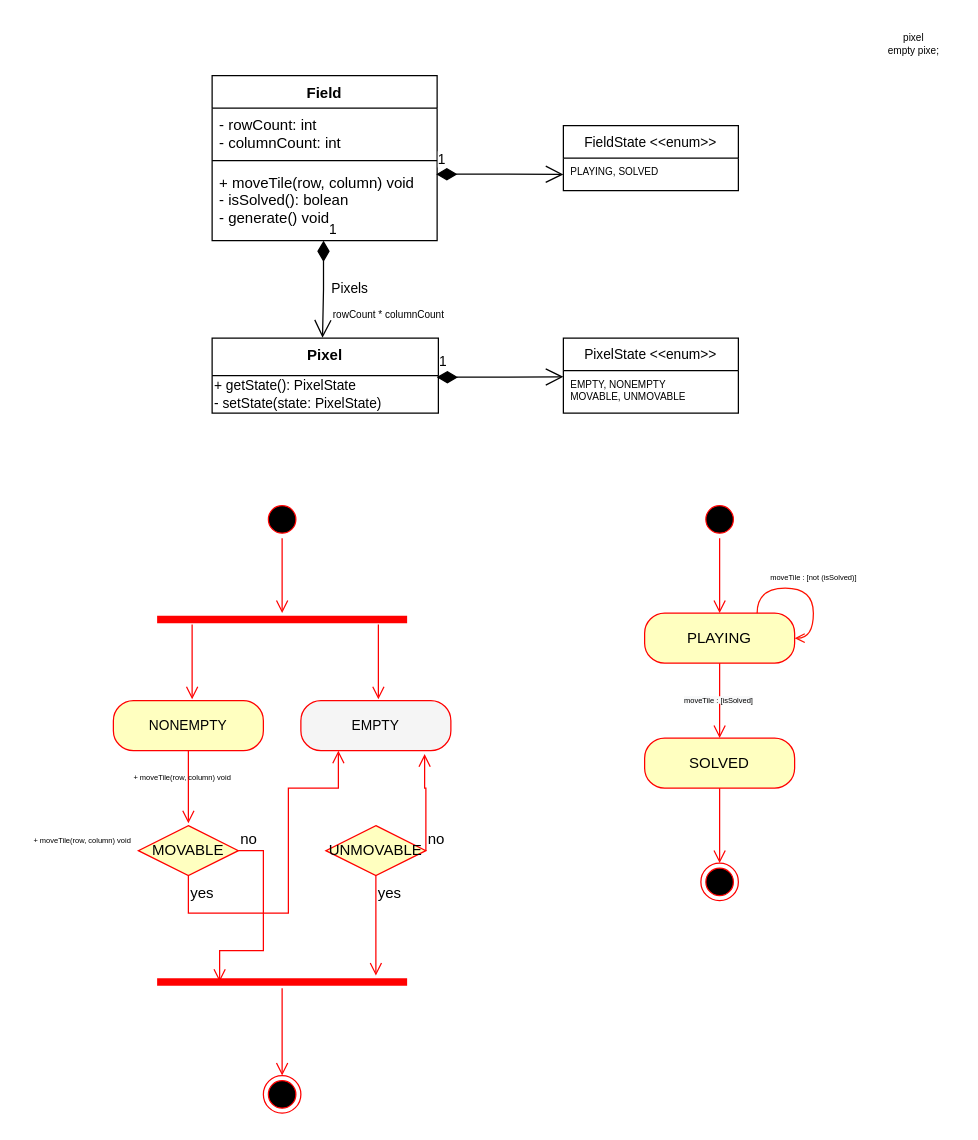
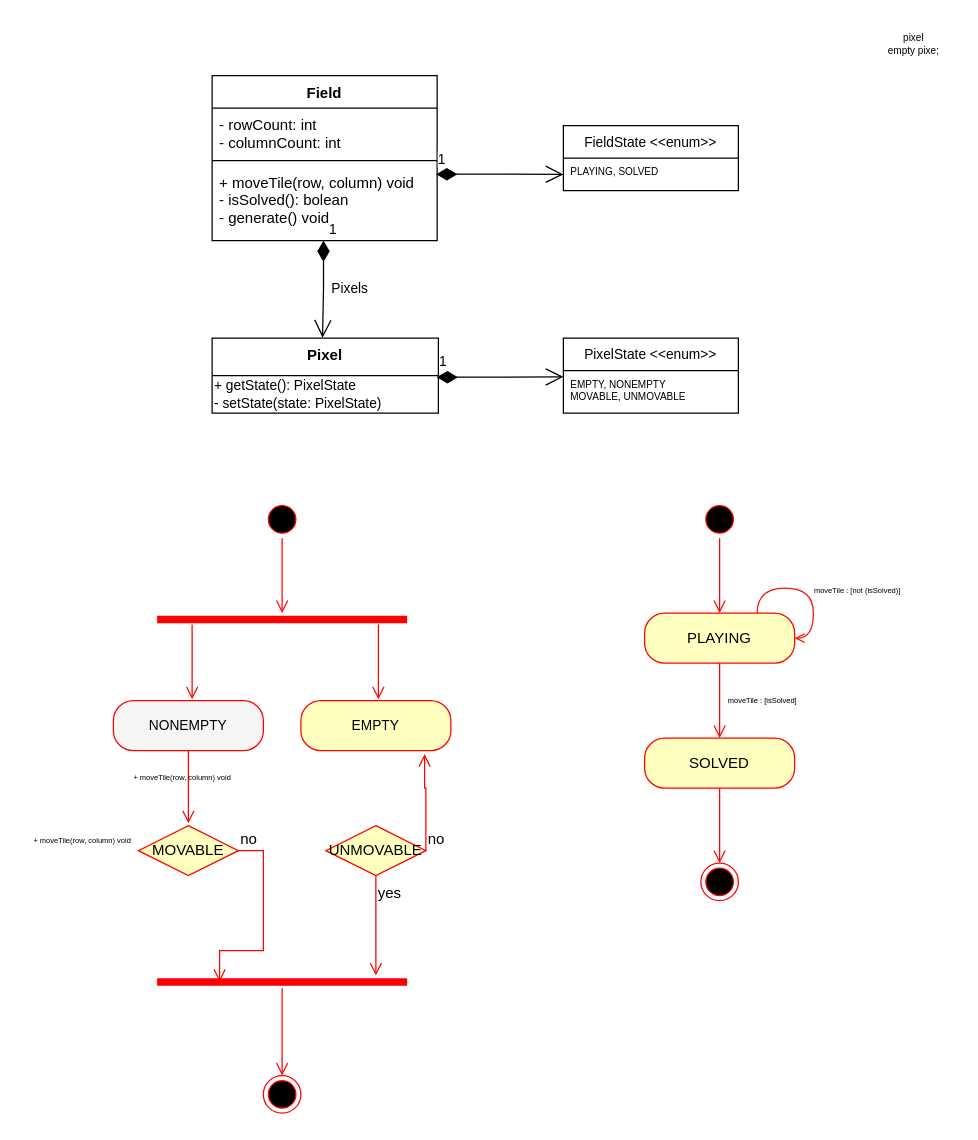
node "rowCount * columnCount": removed
node "moveTile : [not (isSolved)]": moved (813, 576) -> (857, 588)
node "moveTile : [isSolved]": moved (738, 701) -> (782, 701)
node "NONEMPTY": fillcolor #ffffc0 -> #f5f5f5
node "EMPTY": fillcolor #f5f5f5 -> #ffffc0
edge "MOVABLE" -> "EMPTY": removed, label "yes"
